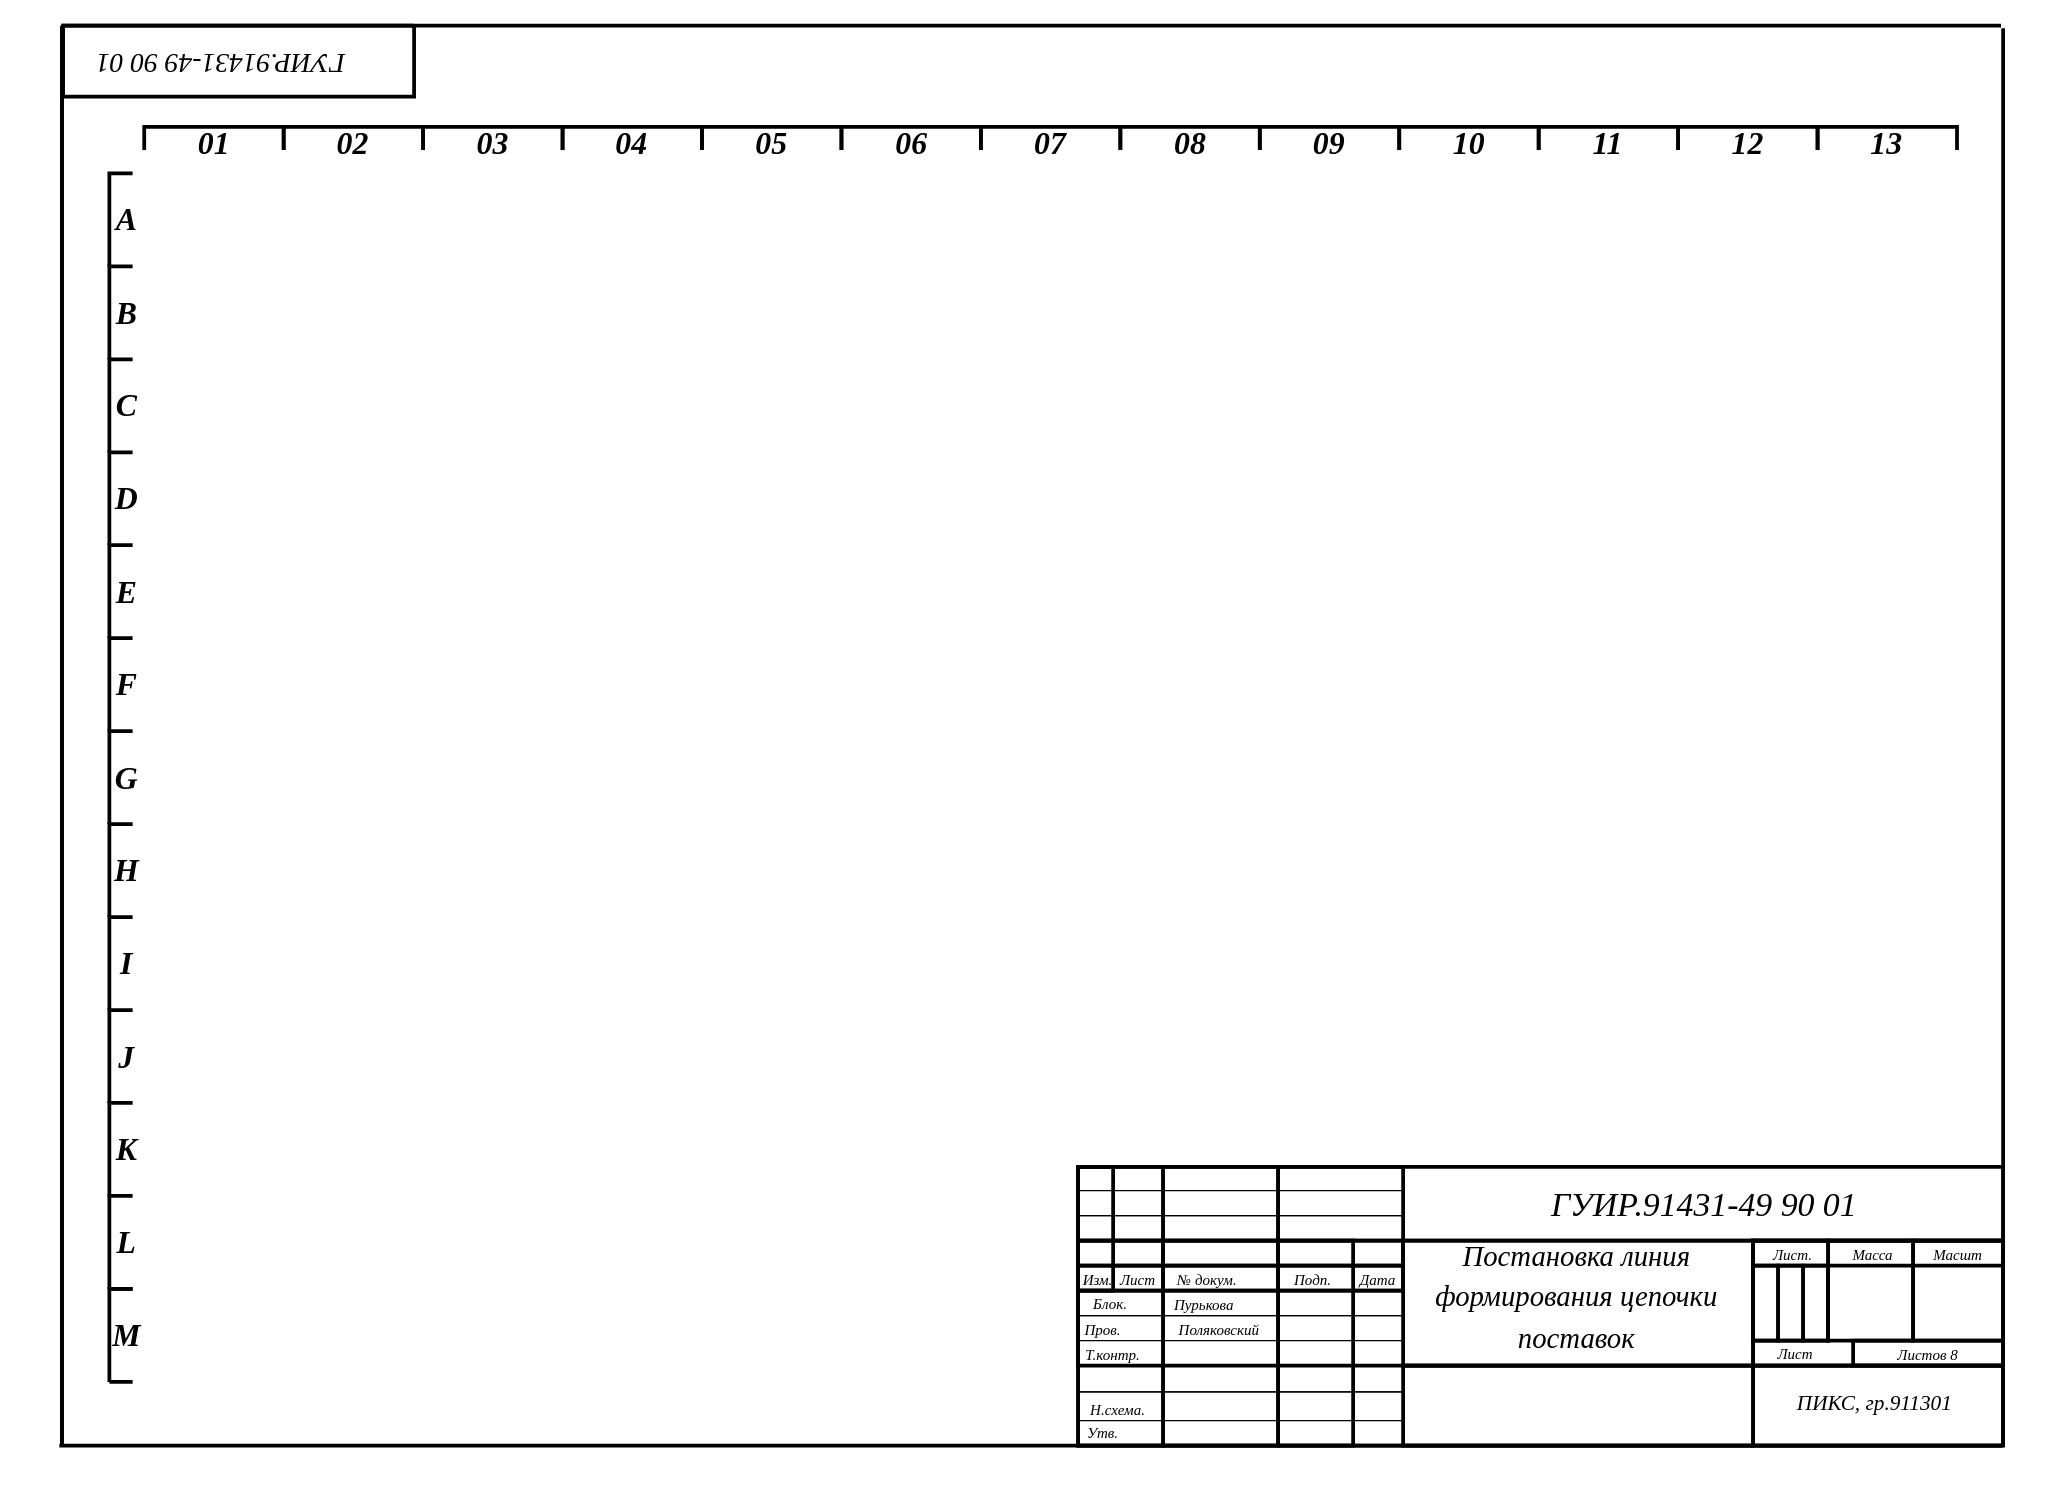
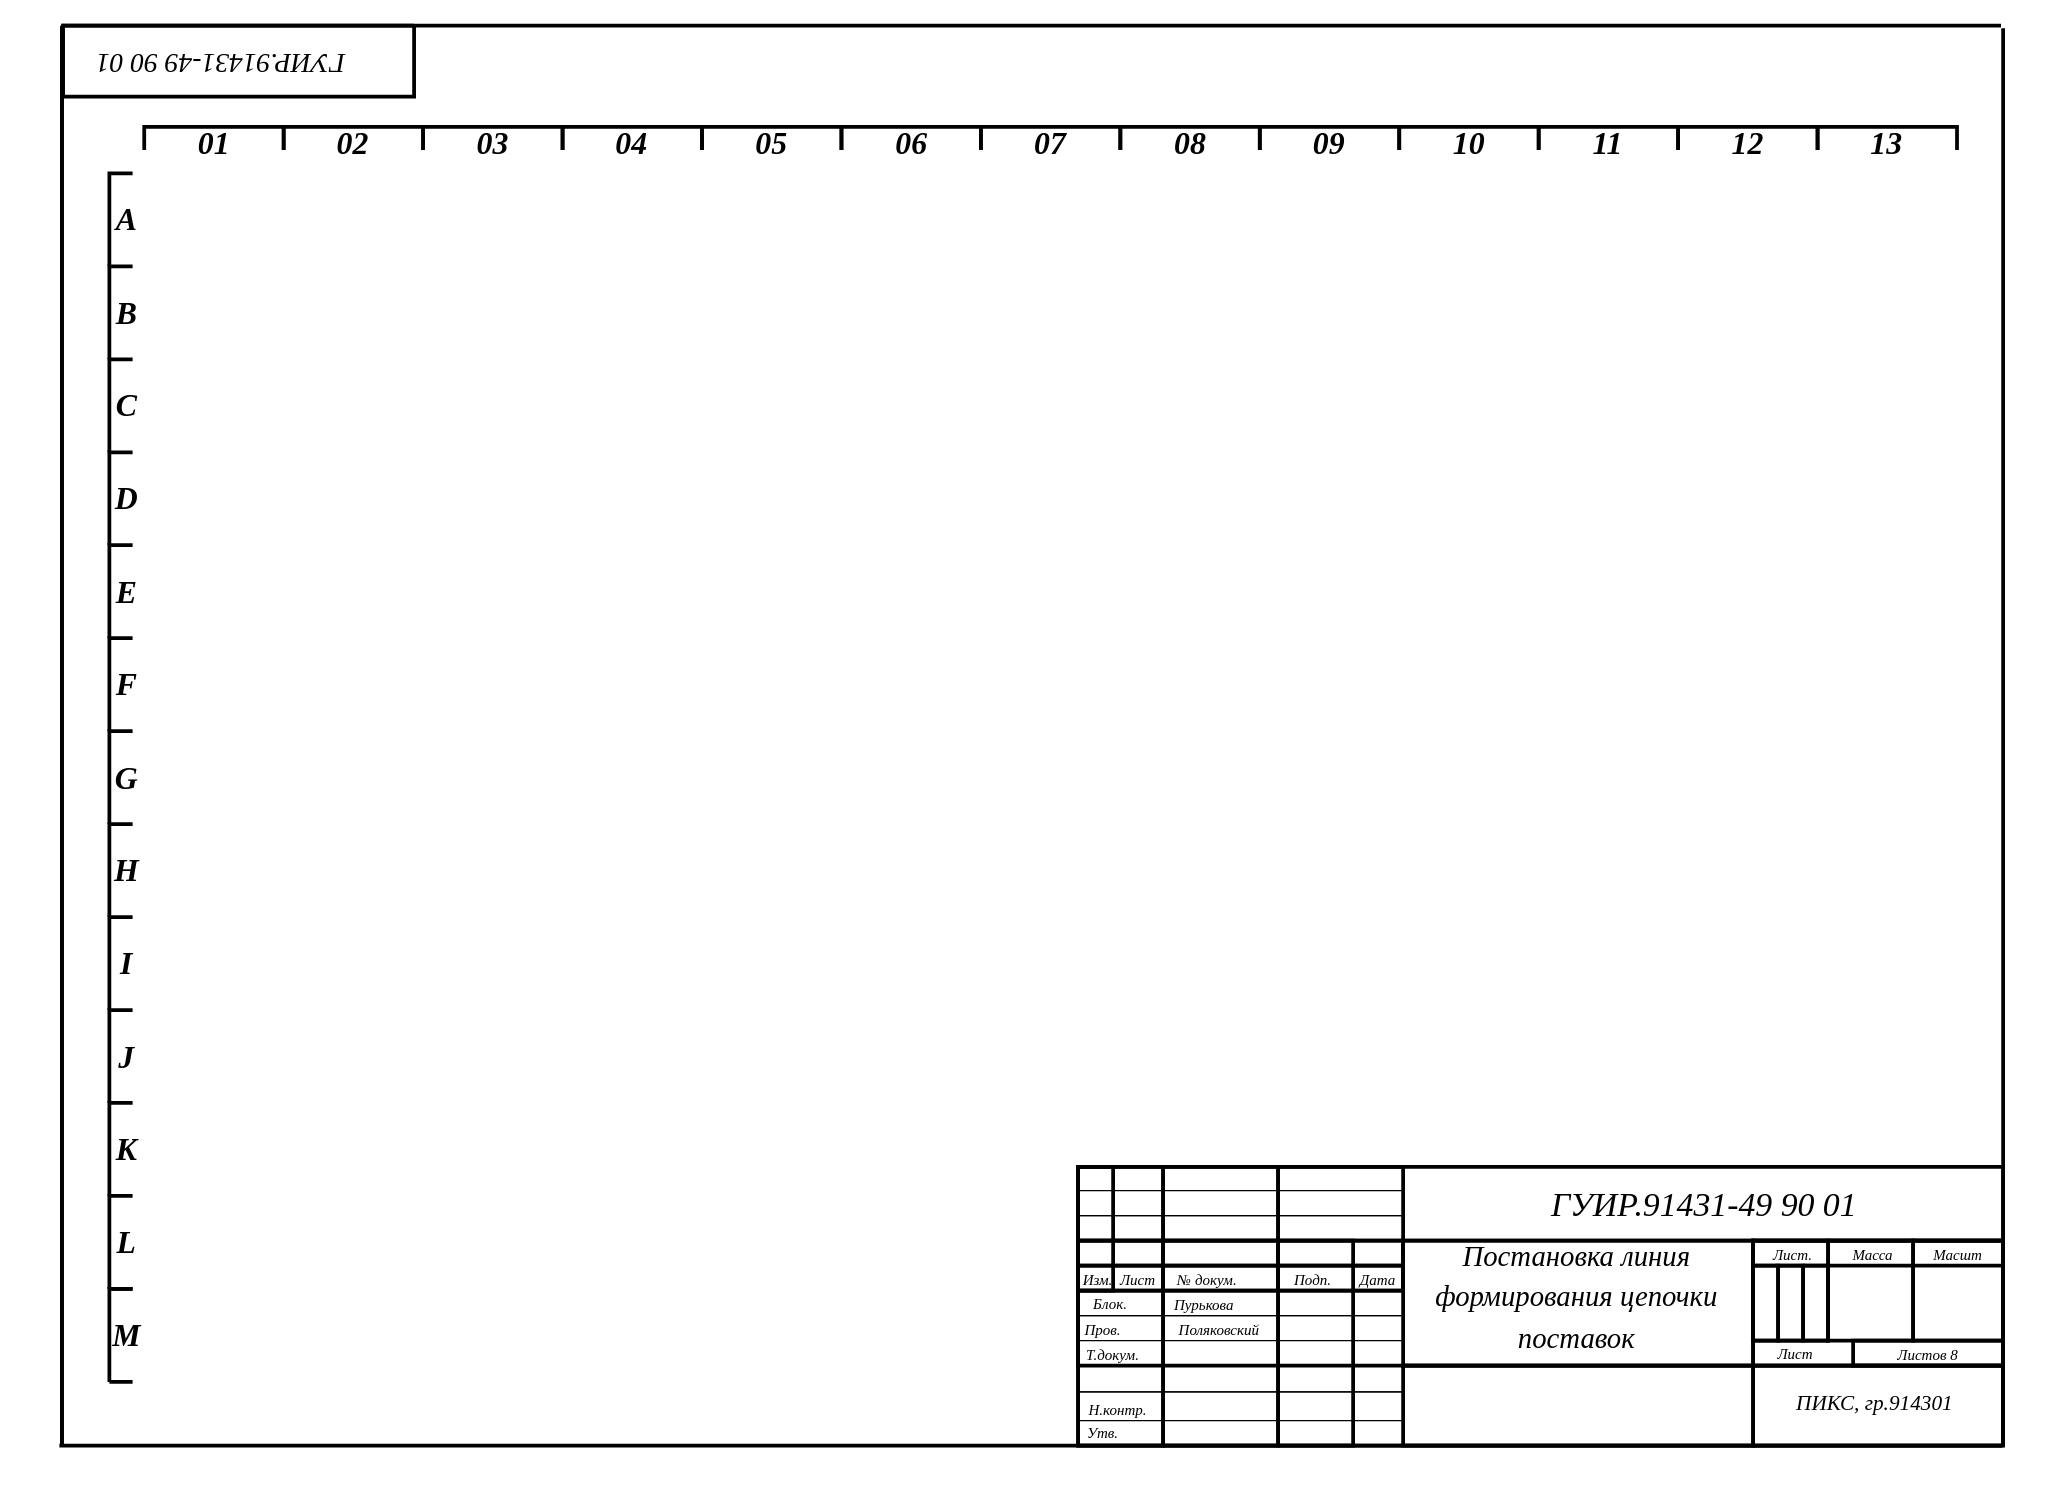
node "Т.контр.": label "Т.контр." -> "Т.докум."
node "ПИКС, гр.911301": label "ПИКС, гр.911301" -> "ПИКС, гр.914301"
node "Н.схема.": label "Н.схема." -> "Н.контр."
